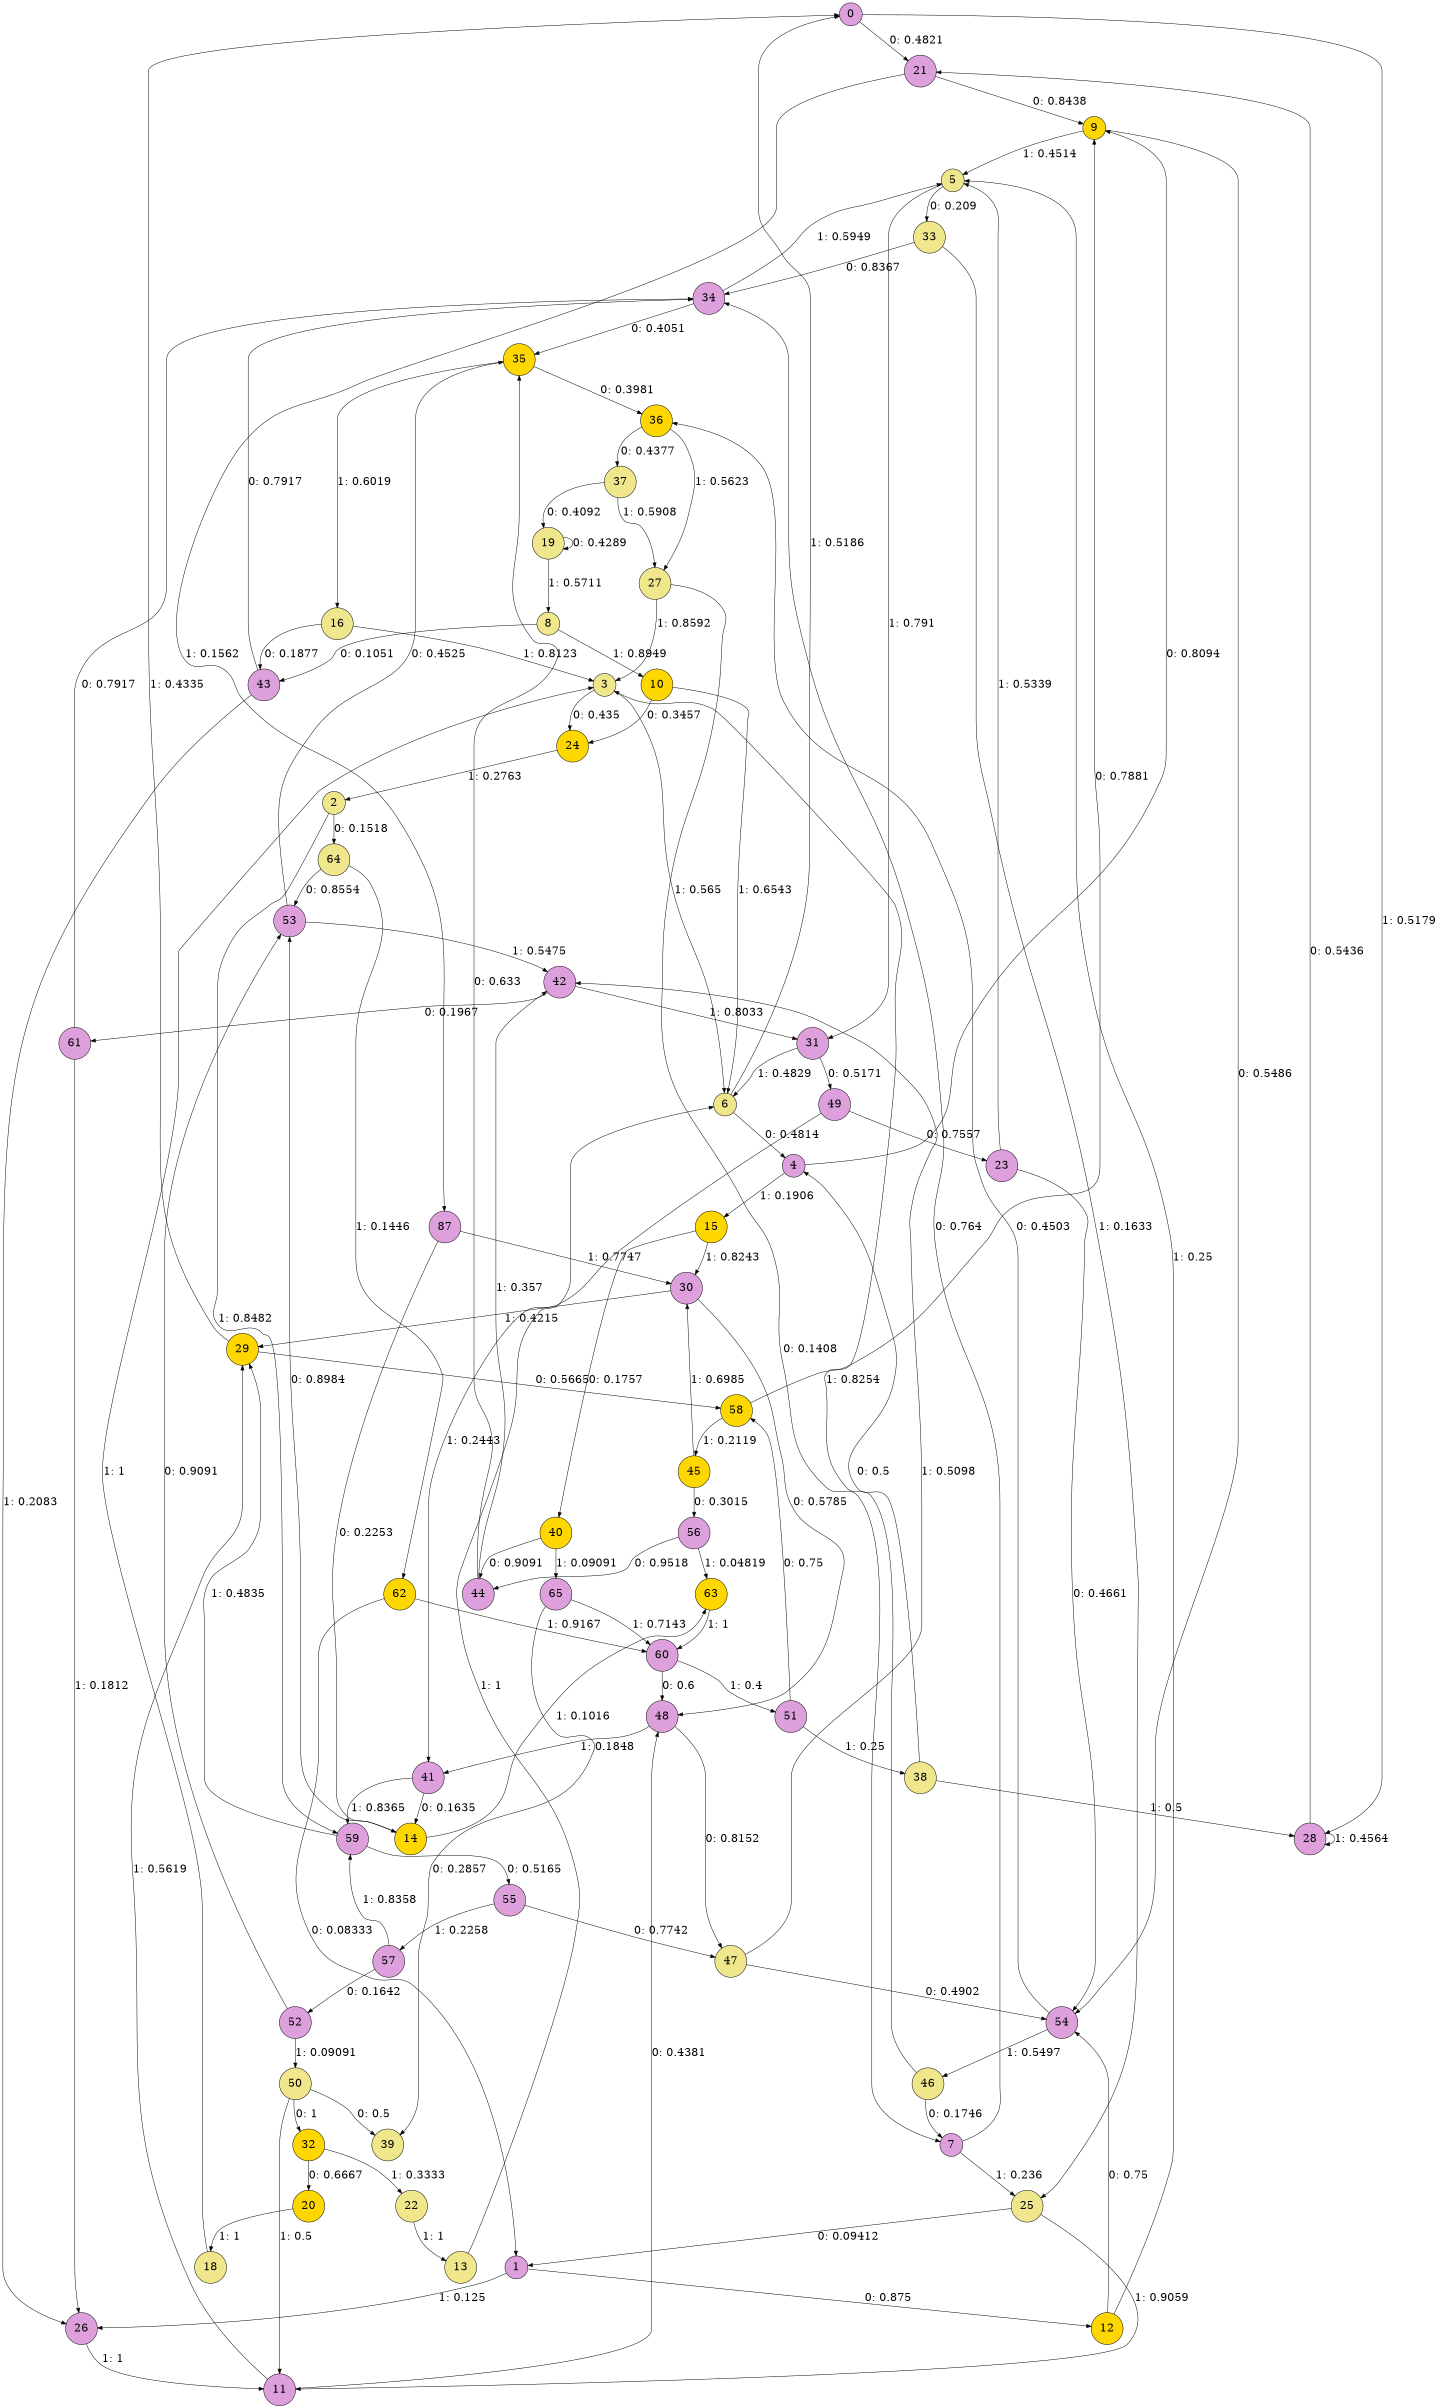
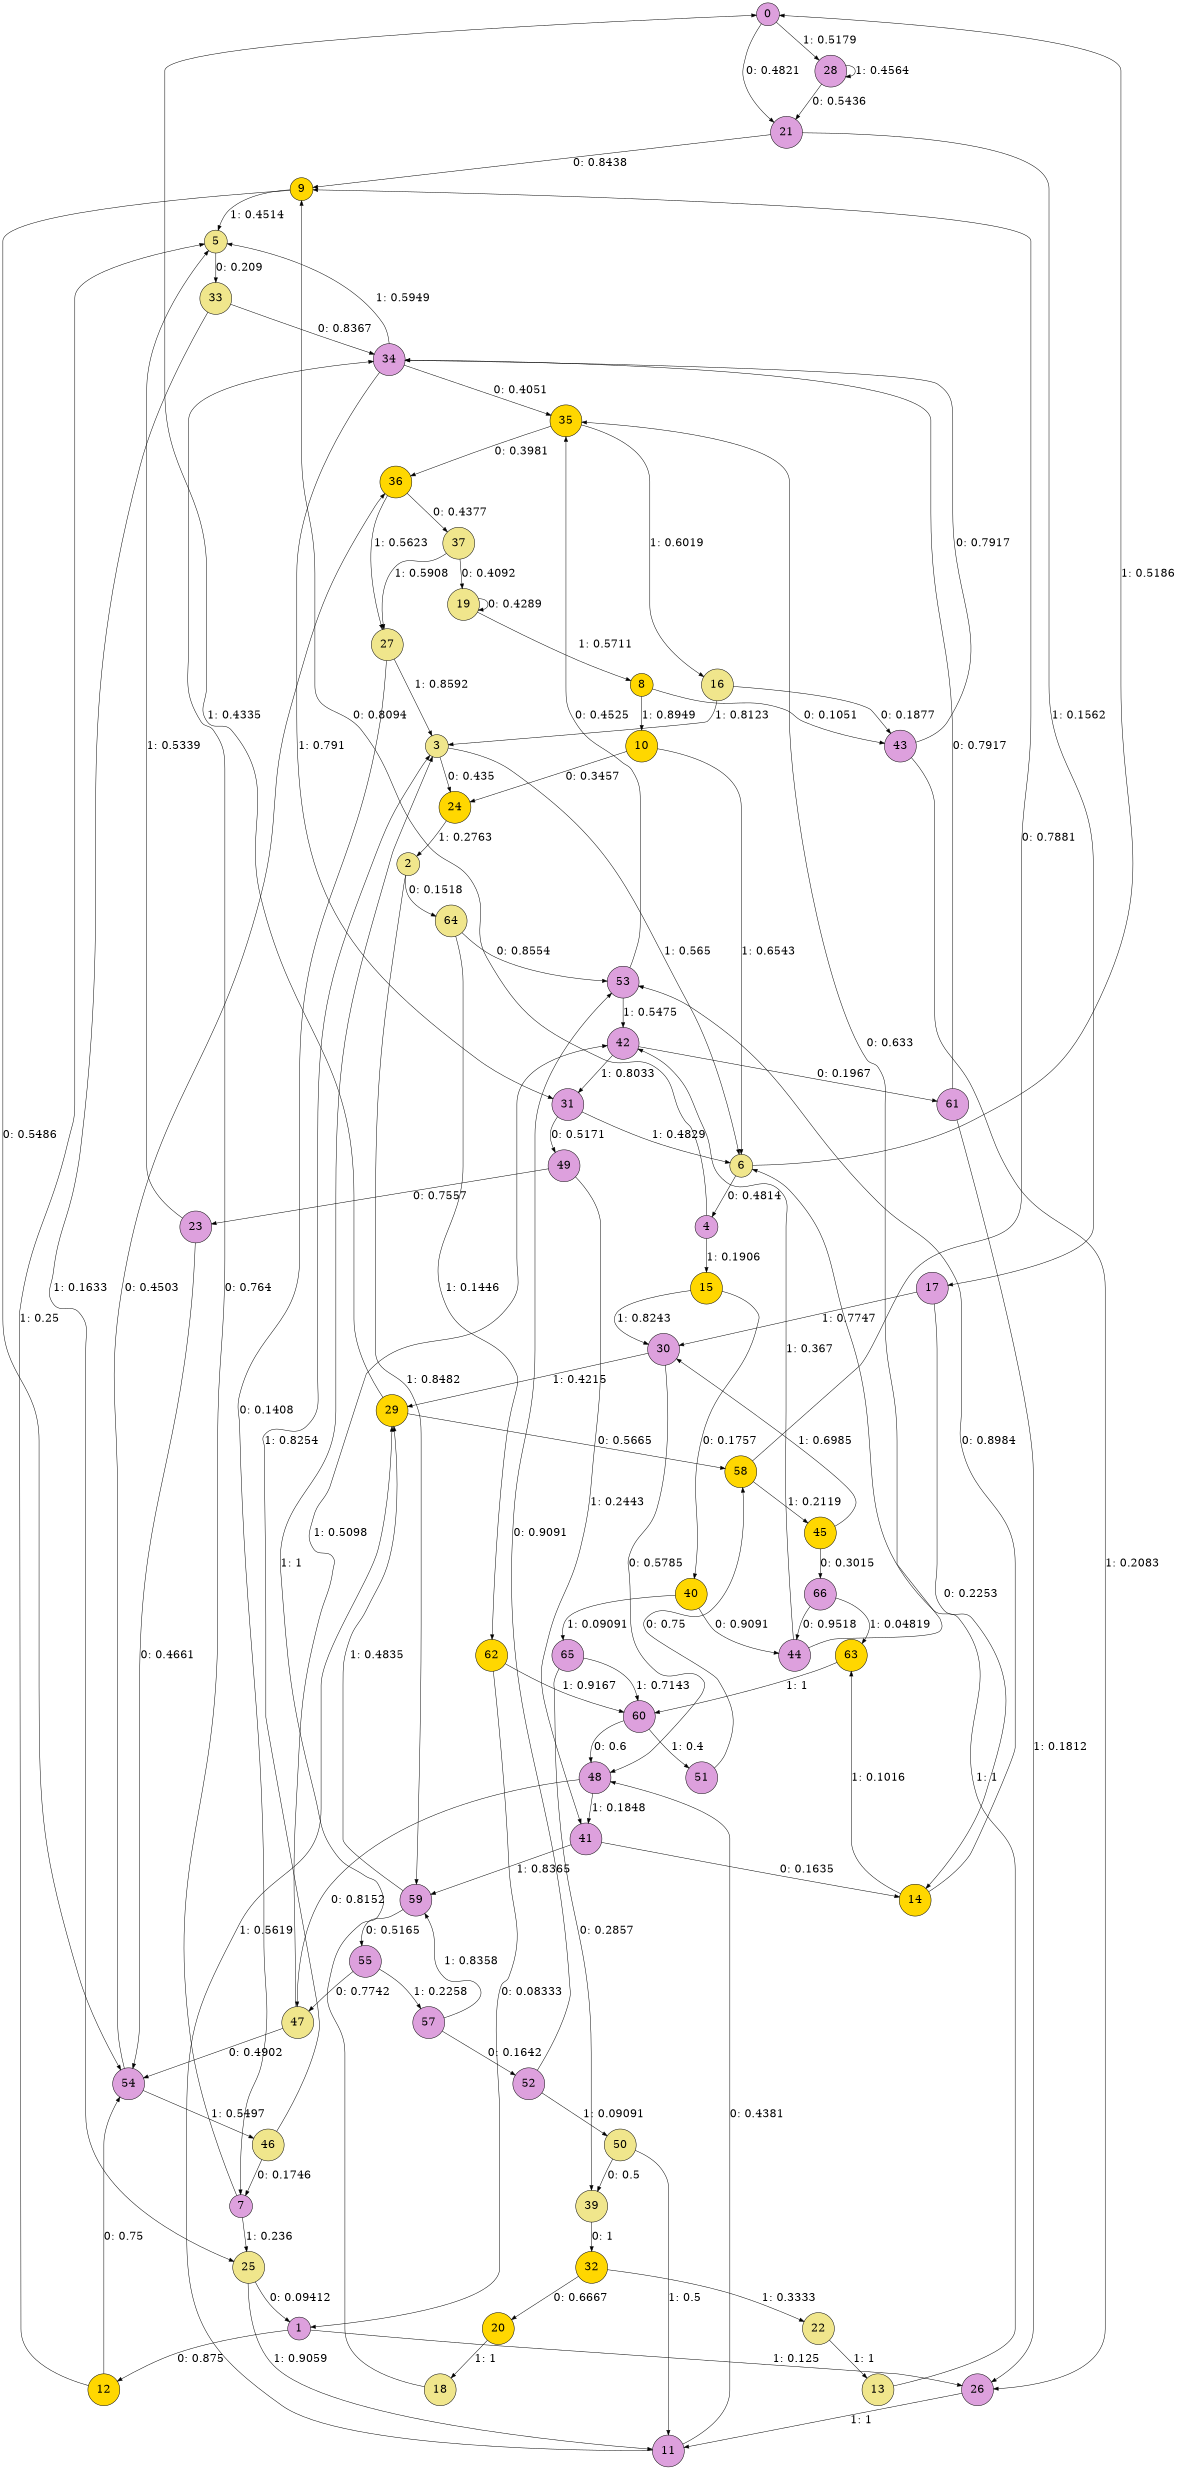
edge "5" -> "31": now "34" -> "31"
node "8": fillcolor khaki -> gold
node "87": label "87" -> "17"
edge "44" -> "42": label "1: 0.357    " -> "1: 0.367    "
node "56": label "56" -> "66"
node "38": removed
edge "50" -> "32": now "39" -> "32"
